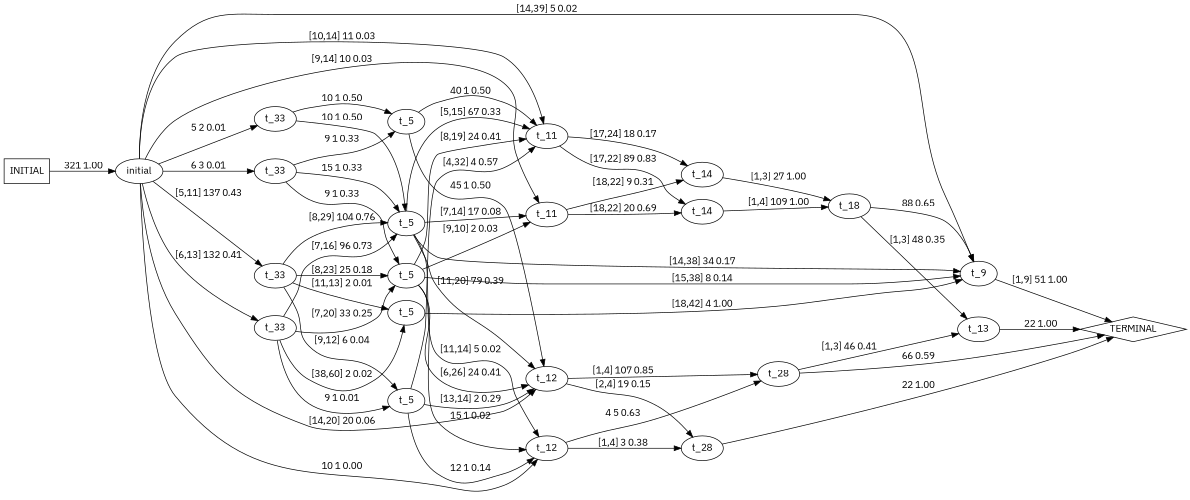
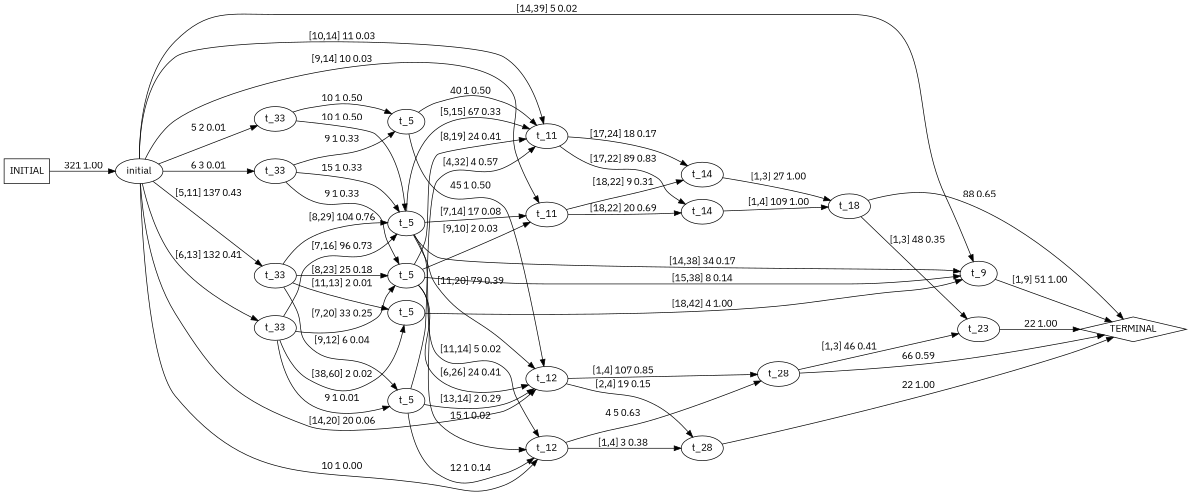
edge "t_18" -> "t_9": now "t_18" -> "TERMINAL"
node "t_13": label "t_13" -> "t_23"
